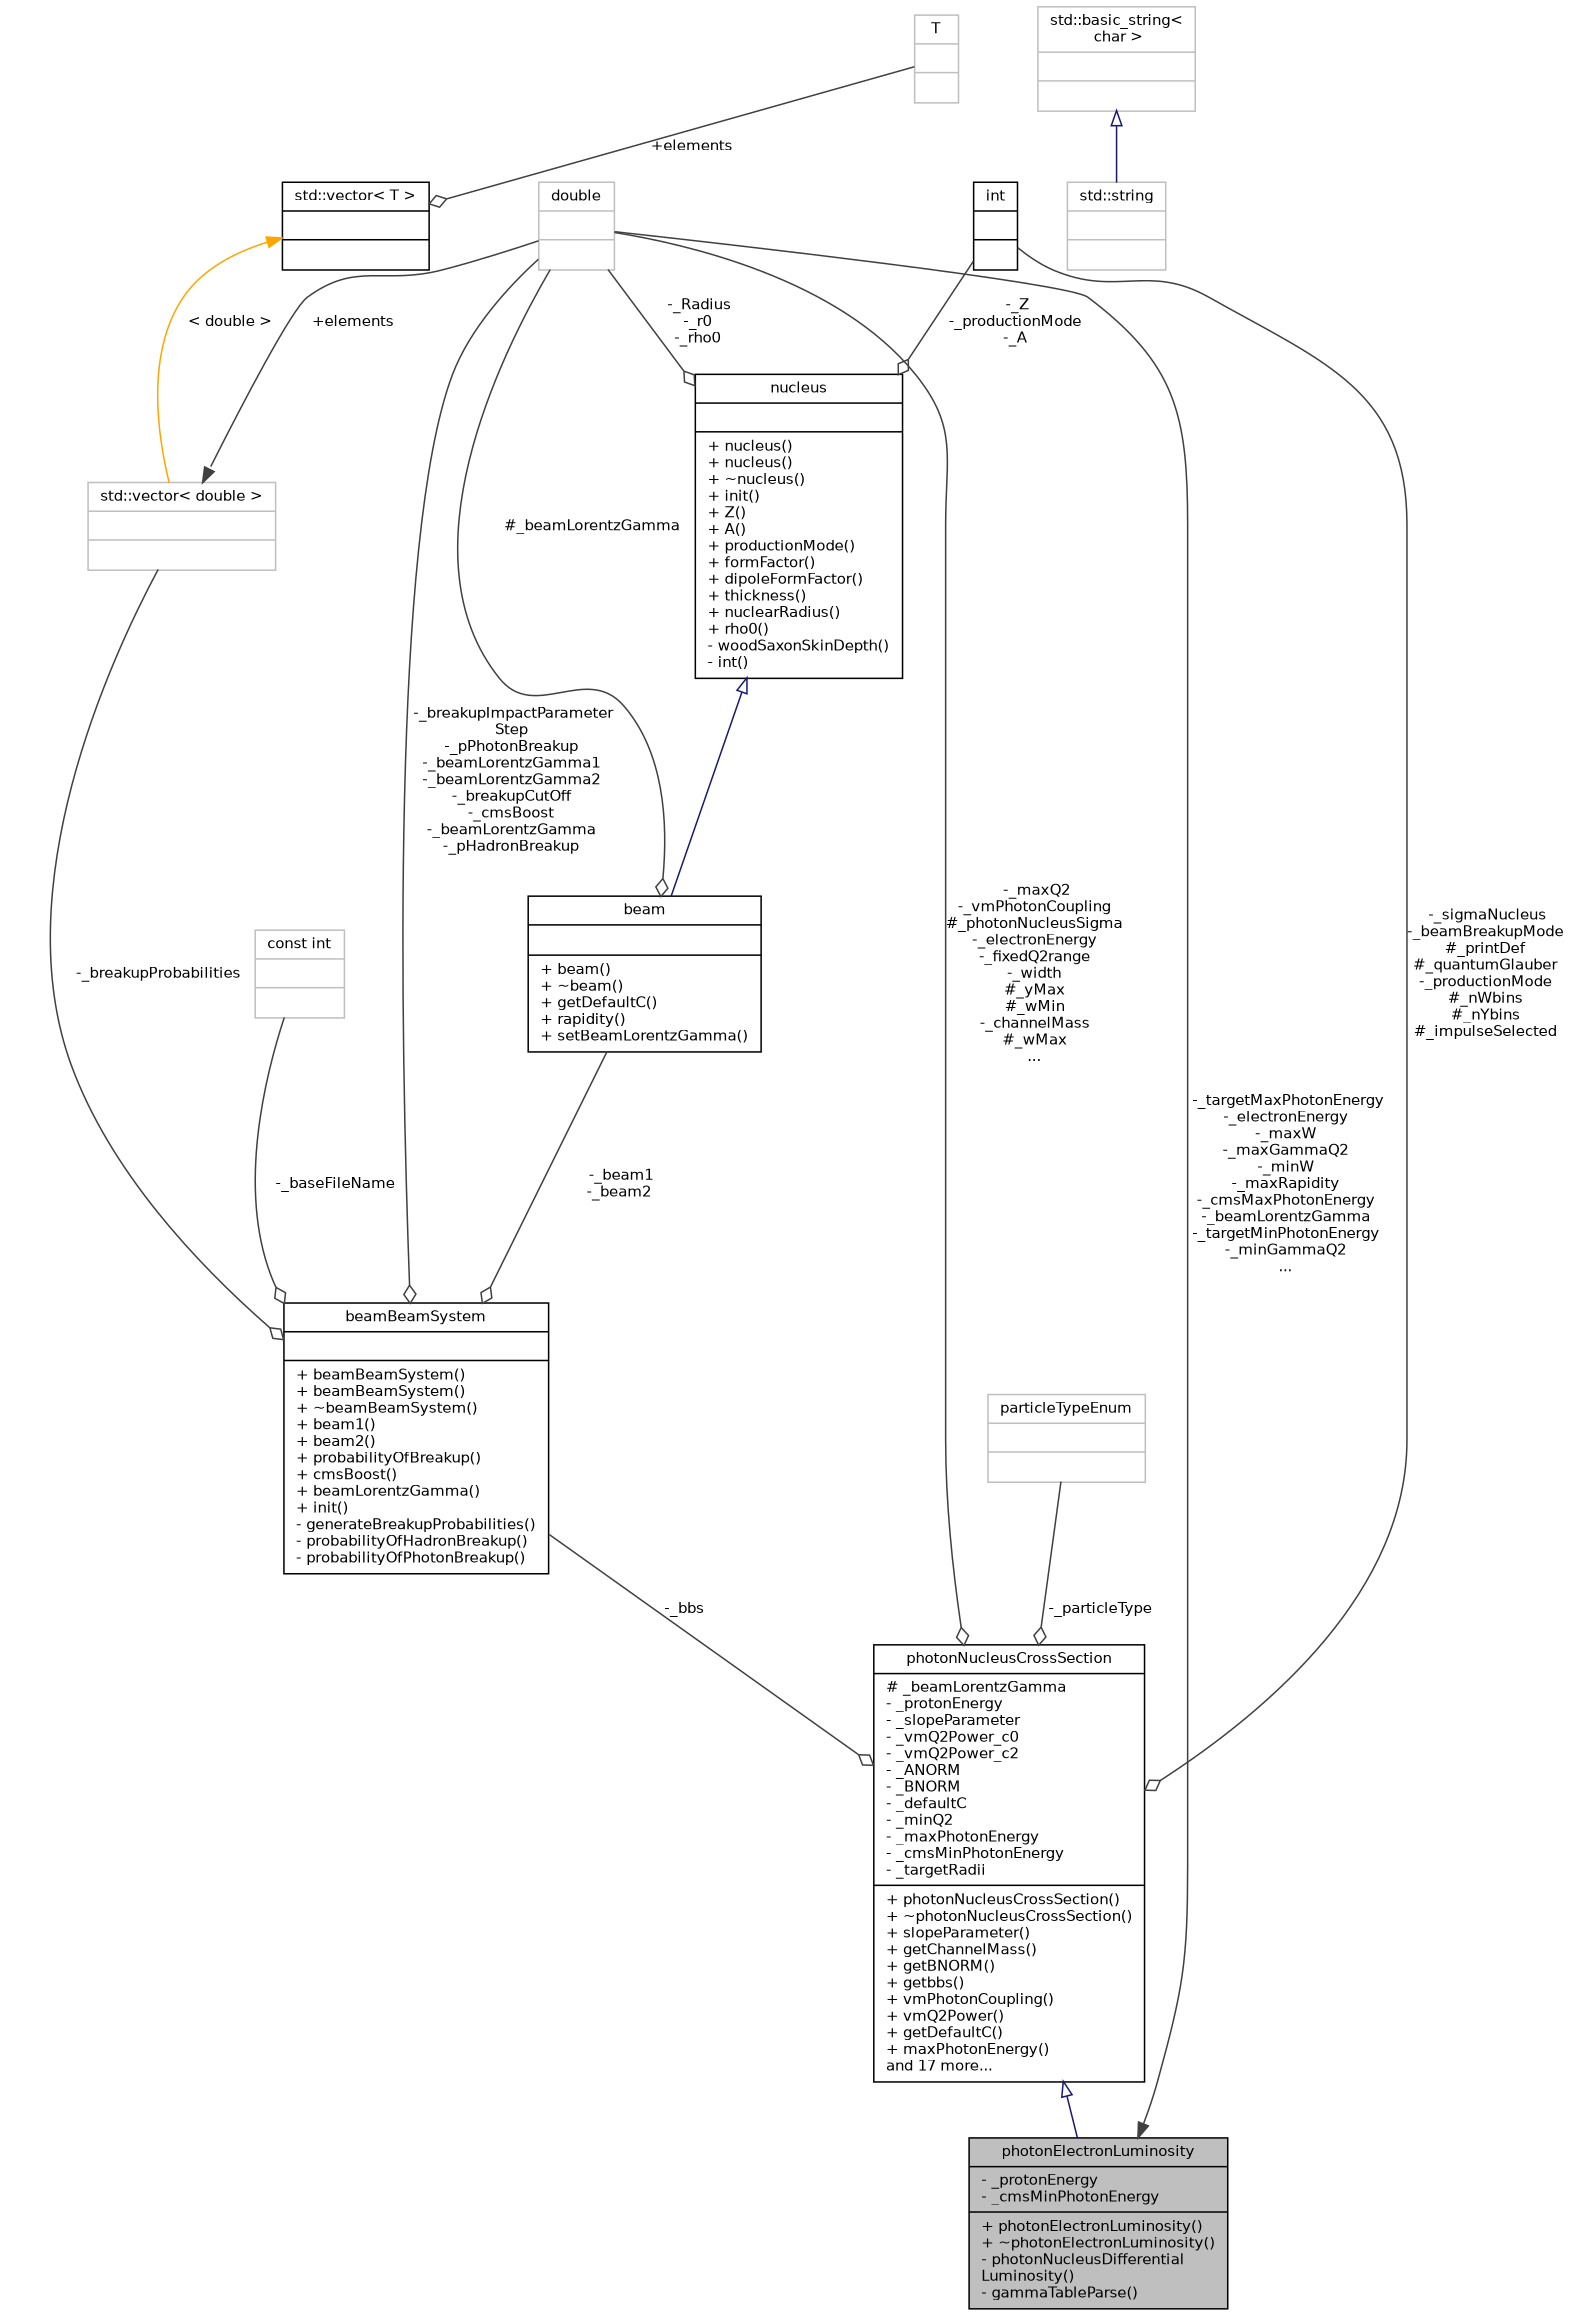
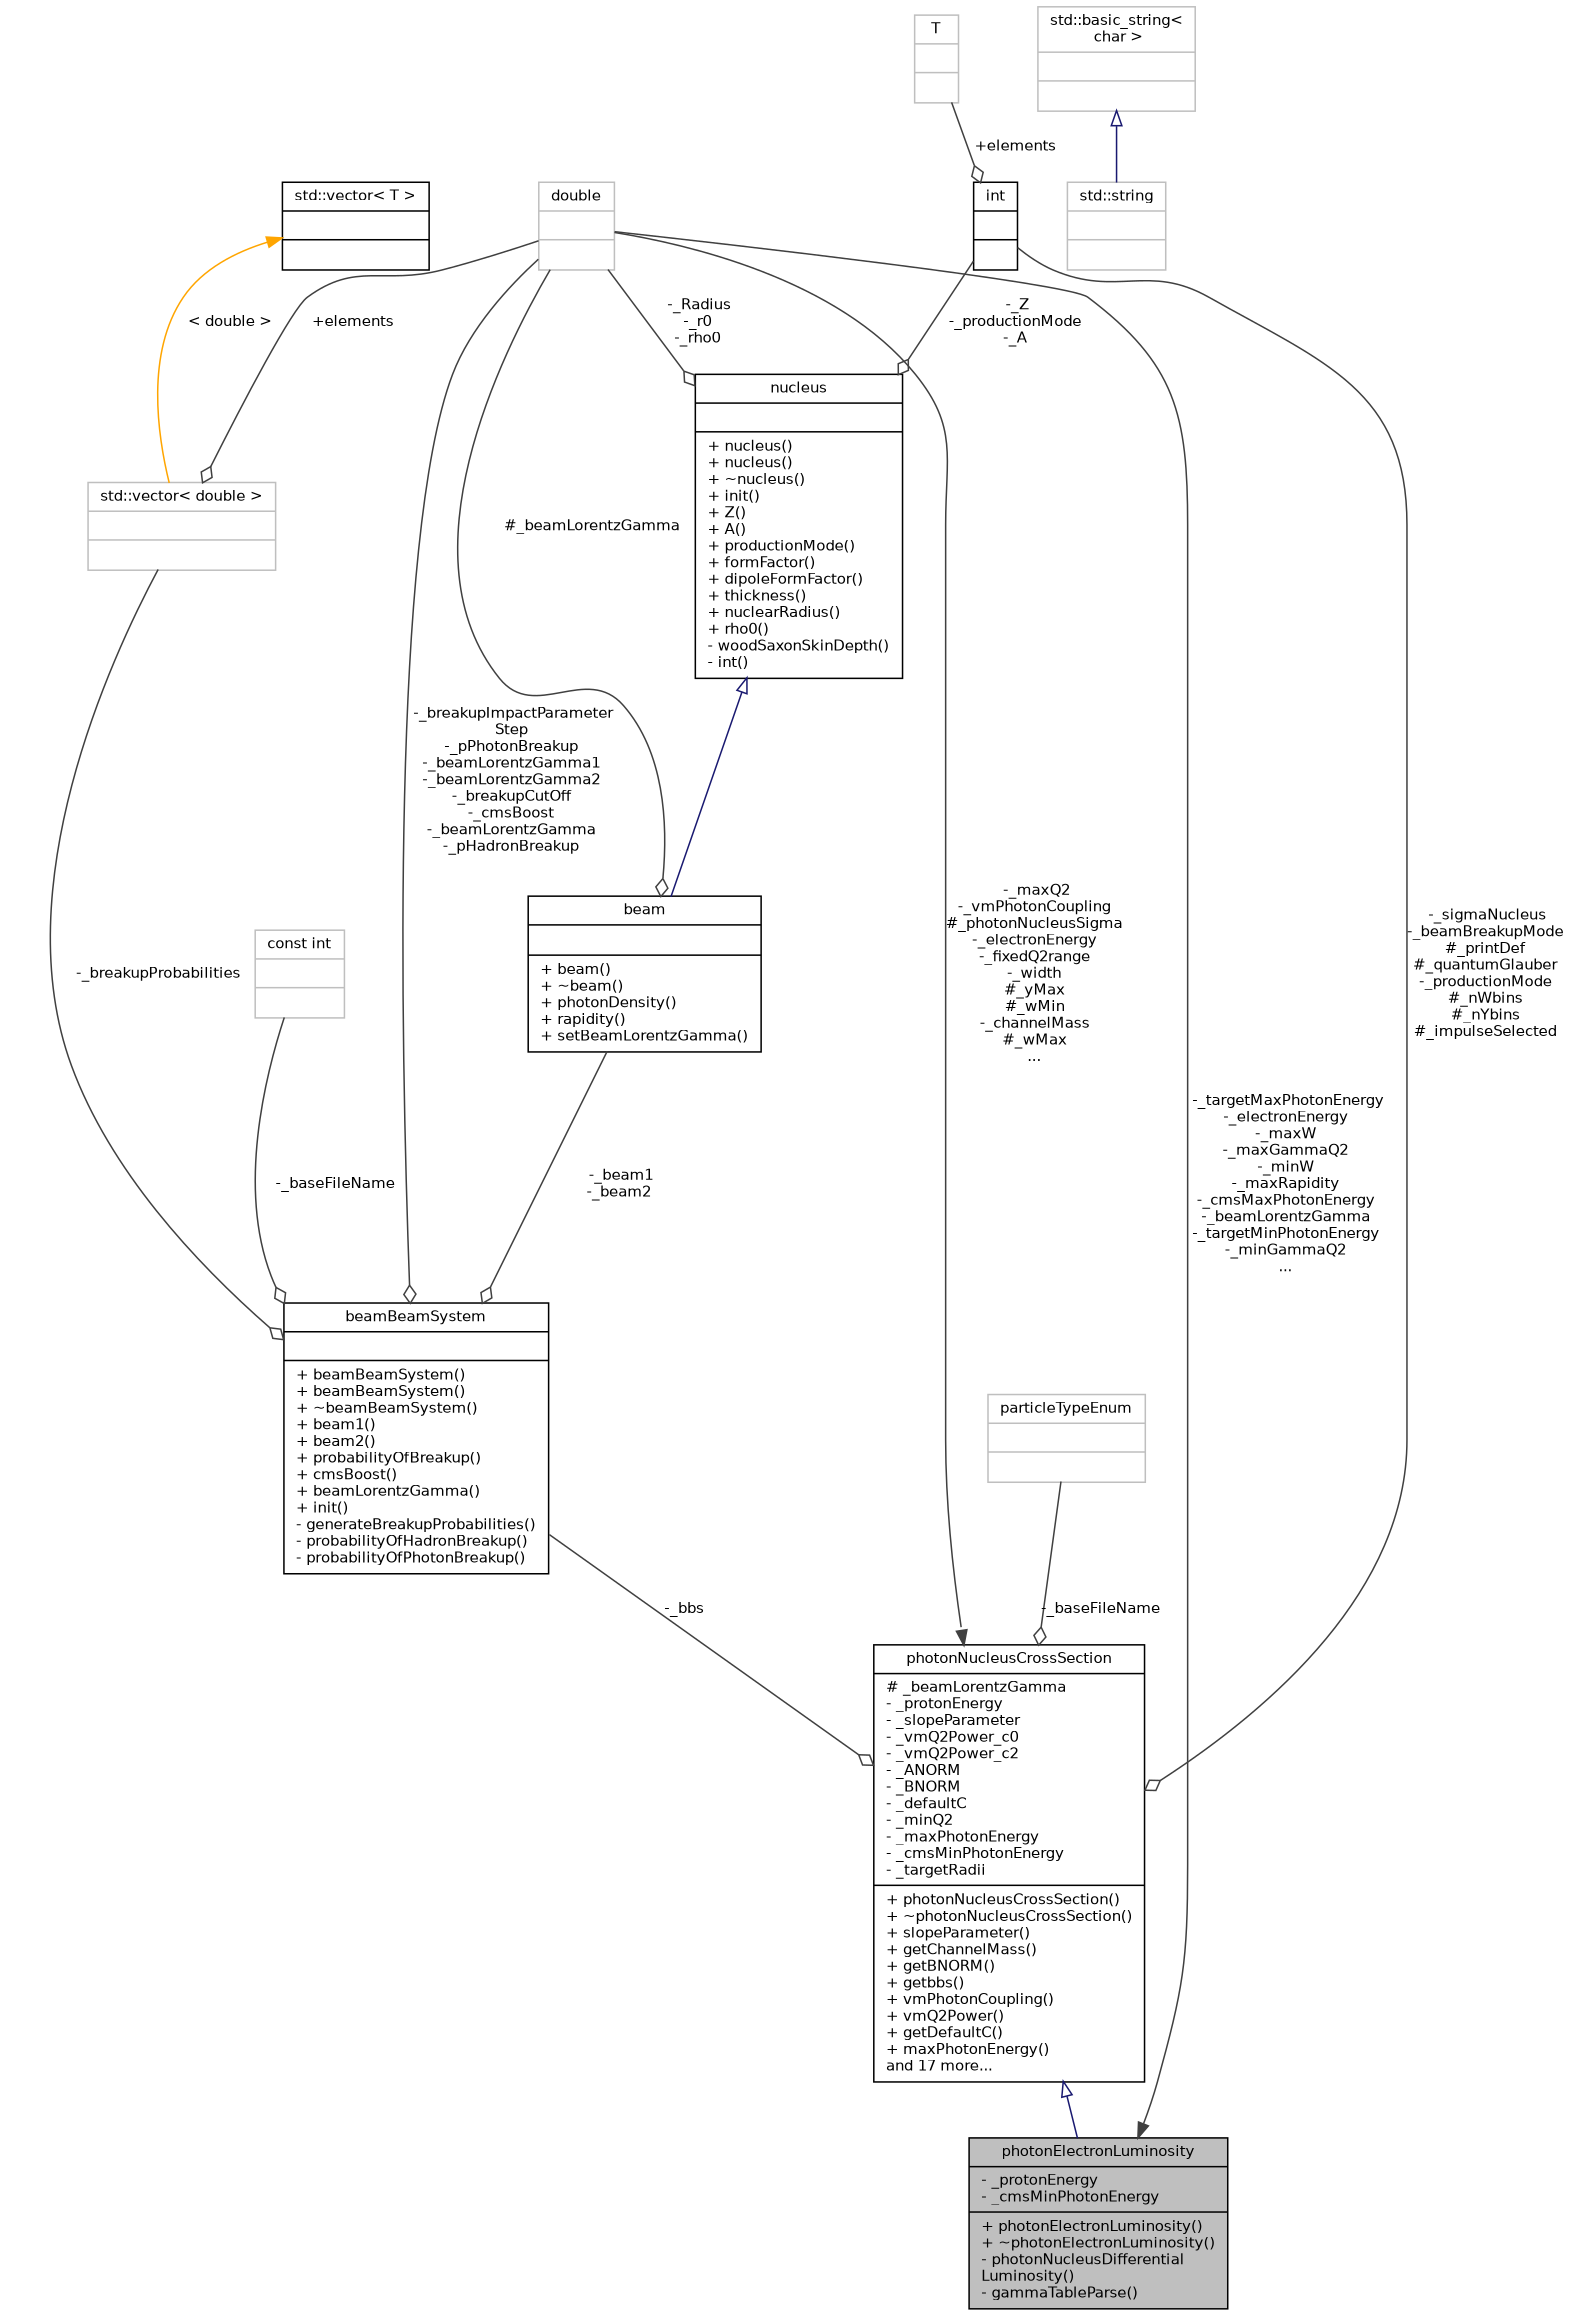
edge "T" -> "std::vector< T >": now "T" -> "int"
edge "double" -> "std::vector< double >": arrowhead normal -> odiamond
edge "double" -> "photonNucleusCrossSection": arrowhead odiamond -> normal
node "beam": text "+ getDefaultC()" -> "+ photonDensity()"
edge "particleTypeEnum" -> "photonNucleusCrossSection": label " -_particleType" -> " -_baseFileName"
